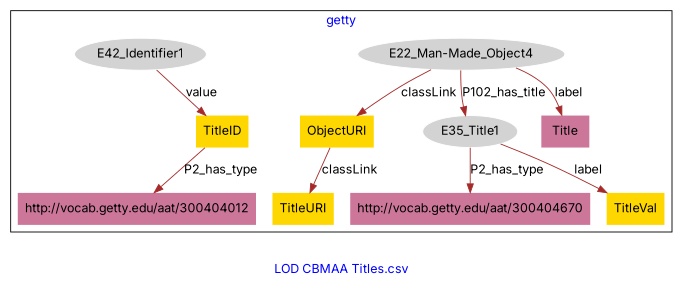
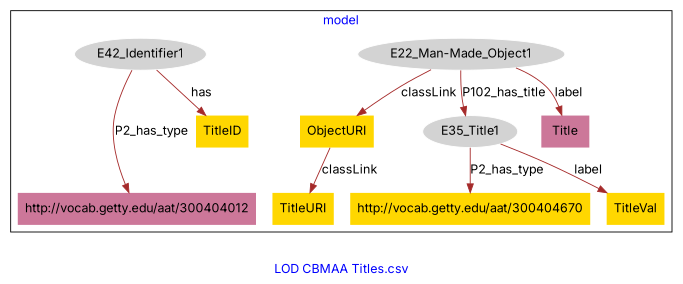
cluster "getty": label "getty" -> "model"
node "E22_Man-Made_Object4": label "E22_Man-Made_Object4" -> "E22_Man-Made_Object1"
edge "E42_Identifier1" -> "TitleID": label "value" -> "has"
edge "TitleID" -> "http://vocab.getty.edu/aat/300404012": now "E42_Identifier1" -> "http://vocab.getty.edu/aat/300404012"
node "http://vocab.getty.edu/aat/300404670": fillcolor #cc7799 -> gold
